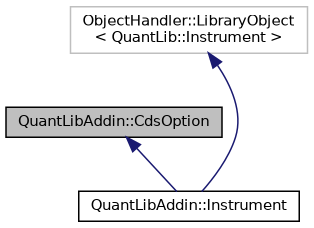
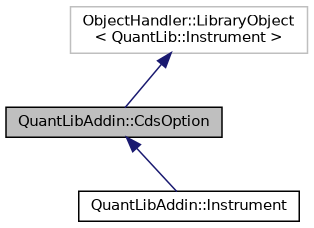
edge "QuantLibAddin::Instrument" -> "ObjectHandler::LibraryObject < QuantLib::Instrument >": now "QuantLibAddin::CdsOption" -> "ObjectHandler::LibraryObject < QuantLib::Instrument >"
